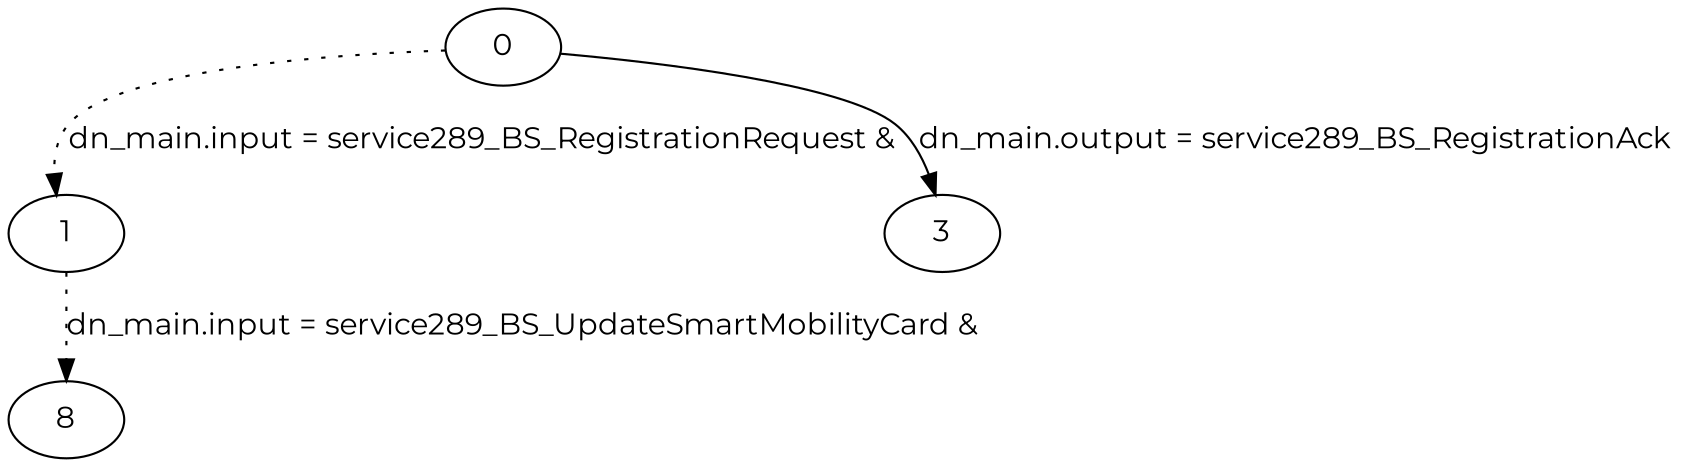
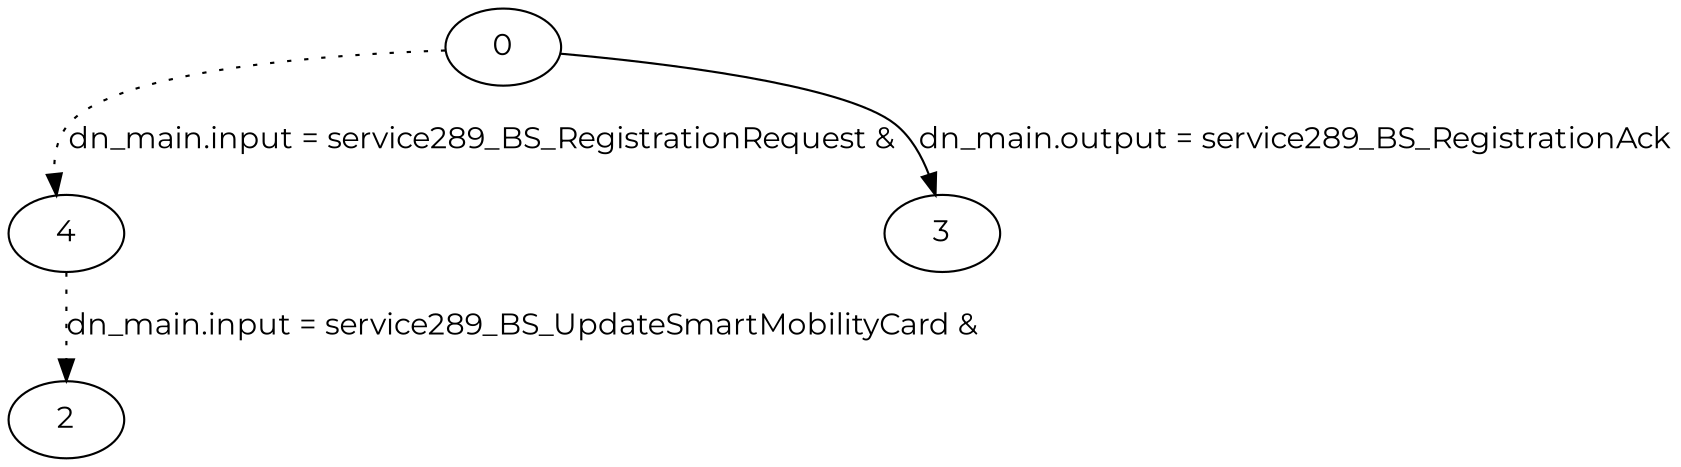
node "1": label "1" -> "4"
node "8": label "8" -> "2"
